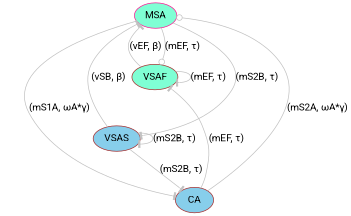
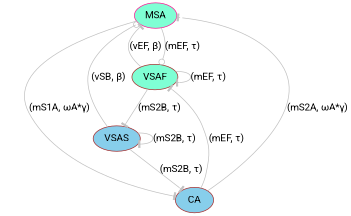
edge "VSAS" -> "MSA": arrowhead tee -> odot
edge "CA" -> "MSA": arrowhead odot -> tee
edge "MSA" -> "VSAS": now "VSAF" -> "VSAS"
